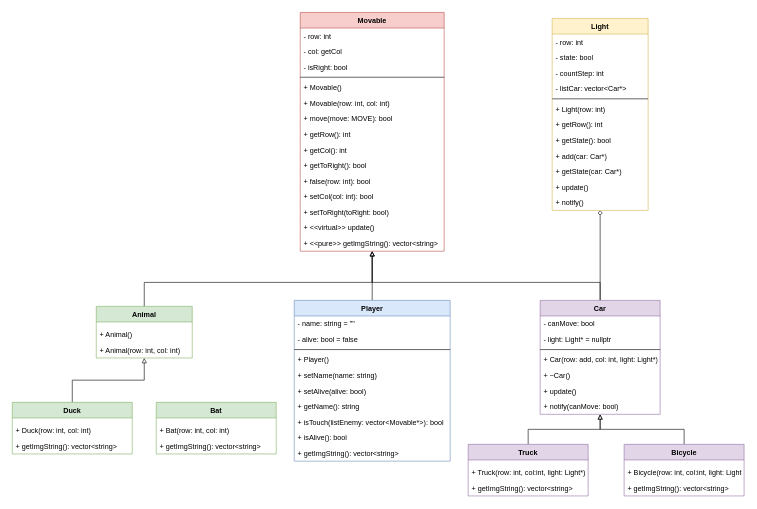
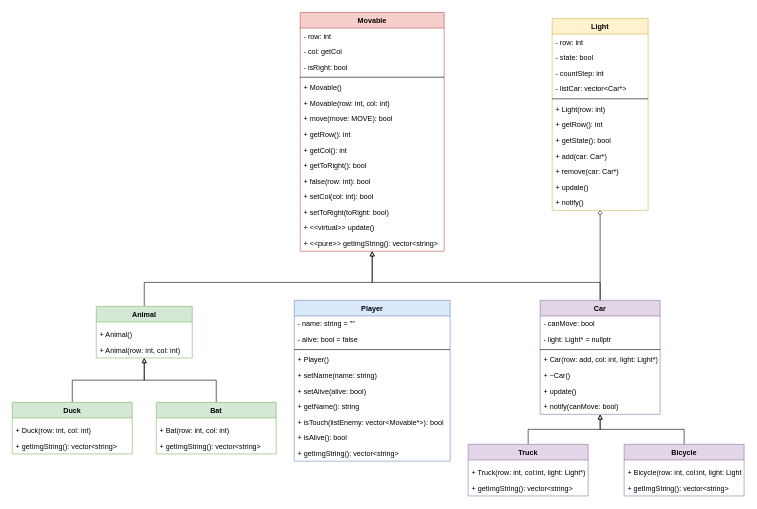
node "+ getState(car: Car*)": label "+ getState(car: Car*)" -> "+ remove(car: Car*)"
edge "Player" -> "Movable": removed
edge "Bat" -> "Animal": added
